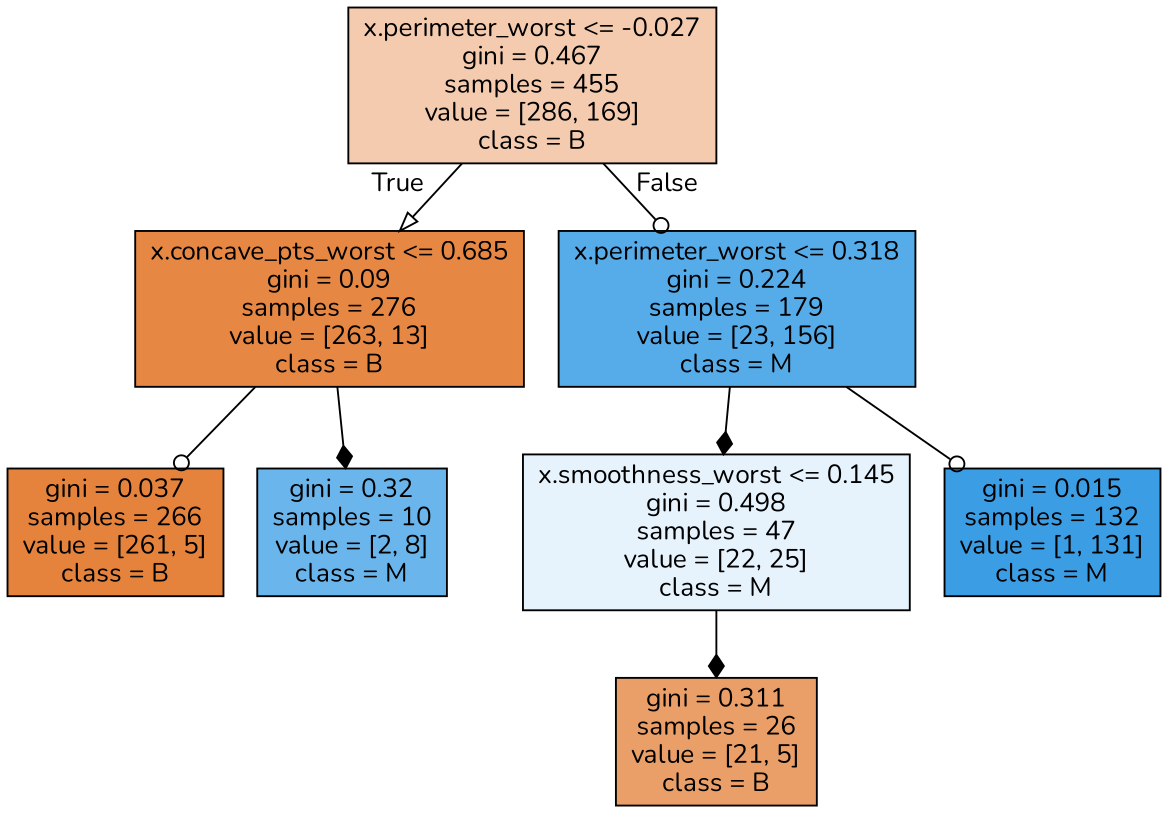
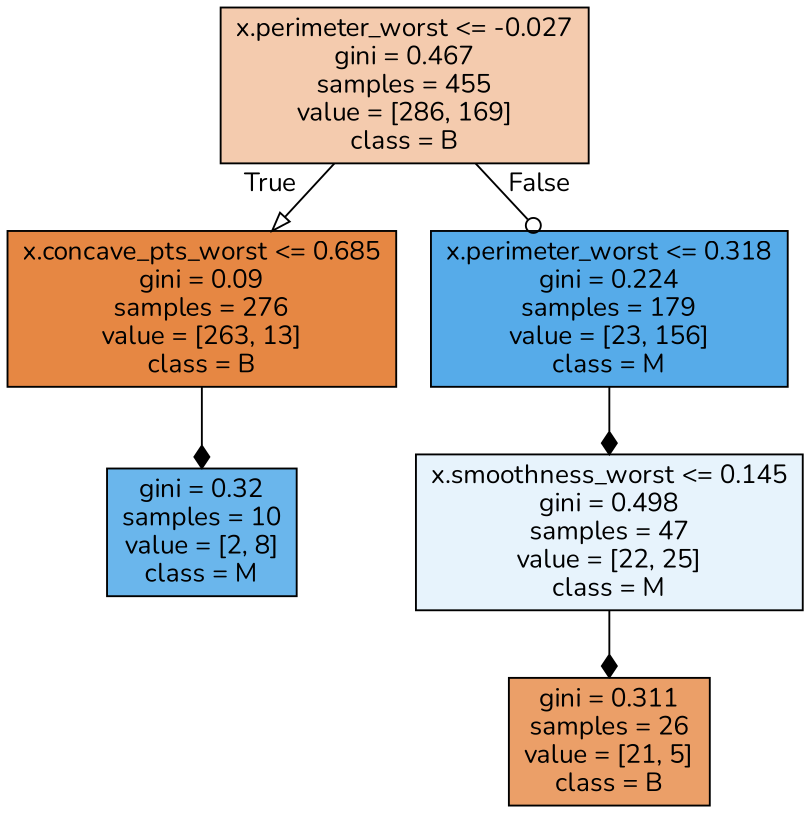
node "gini = 0.037 samples = 266 value = [261, 5] class = B": removed
node "gini = 0.015 samples = 132 value = [1, 131] class = M": removed
